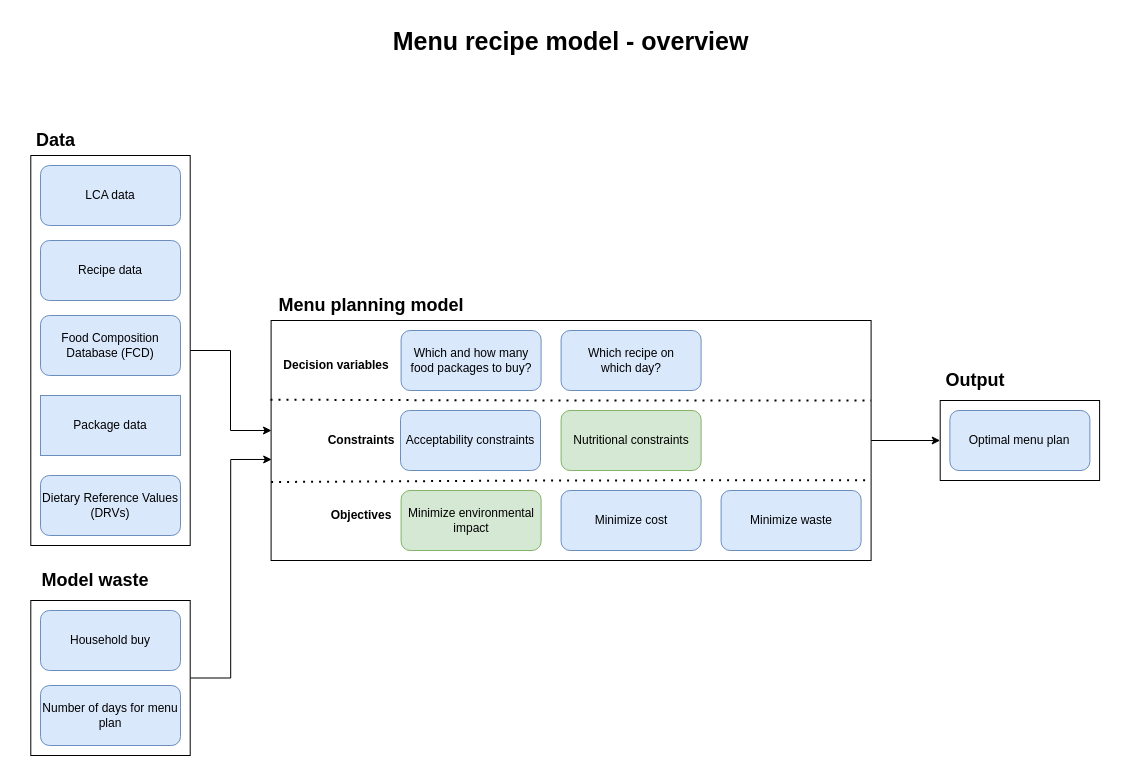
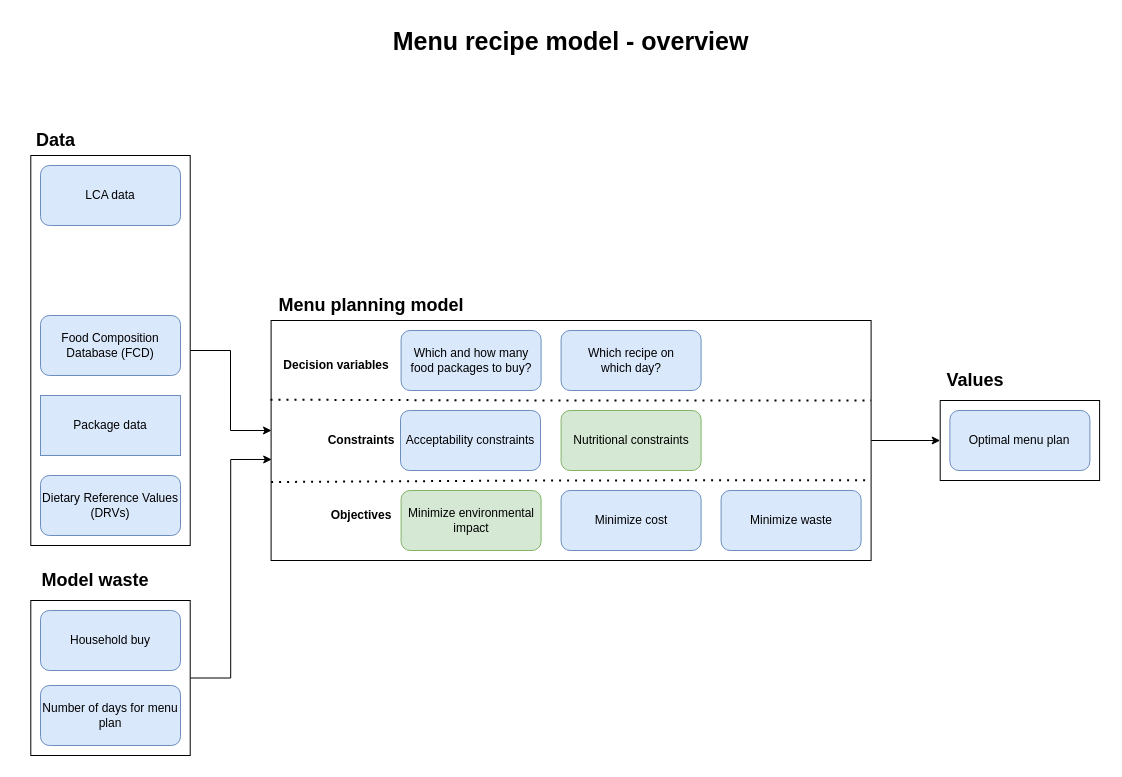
node "Recipe data": removed
node "Output": label "Output" -> "Values"
